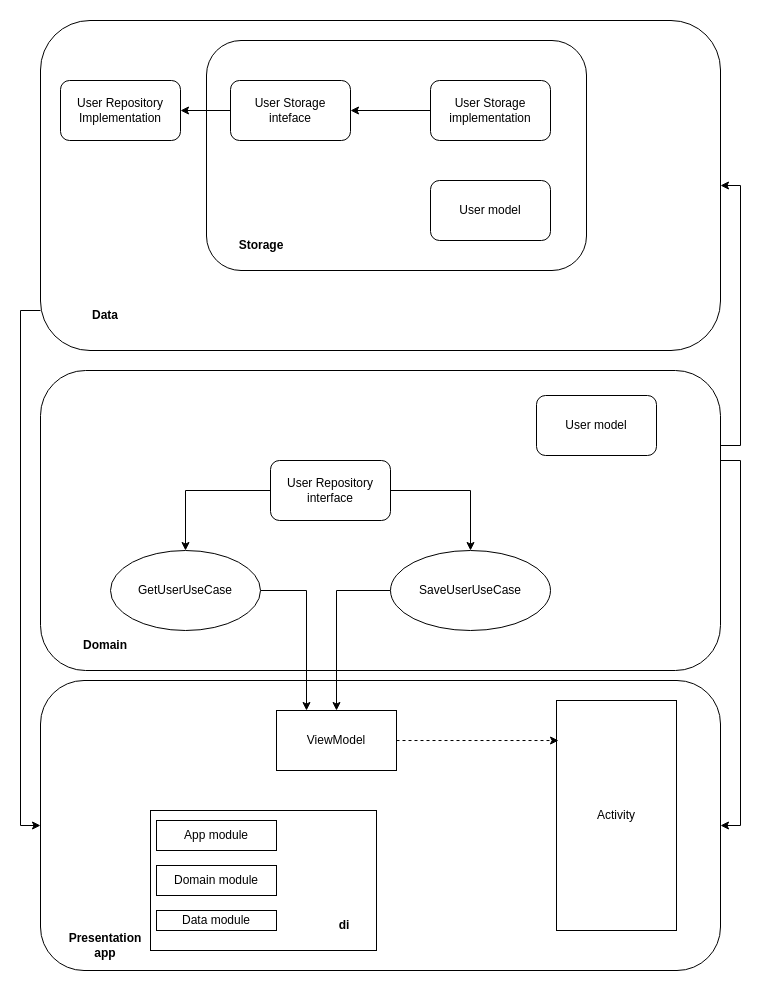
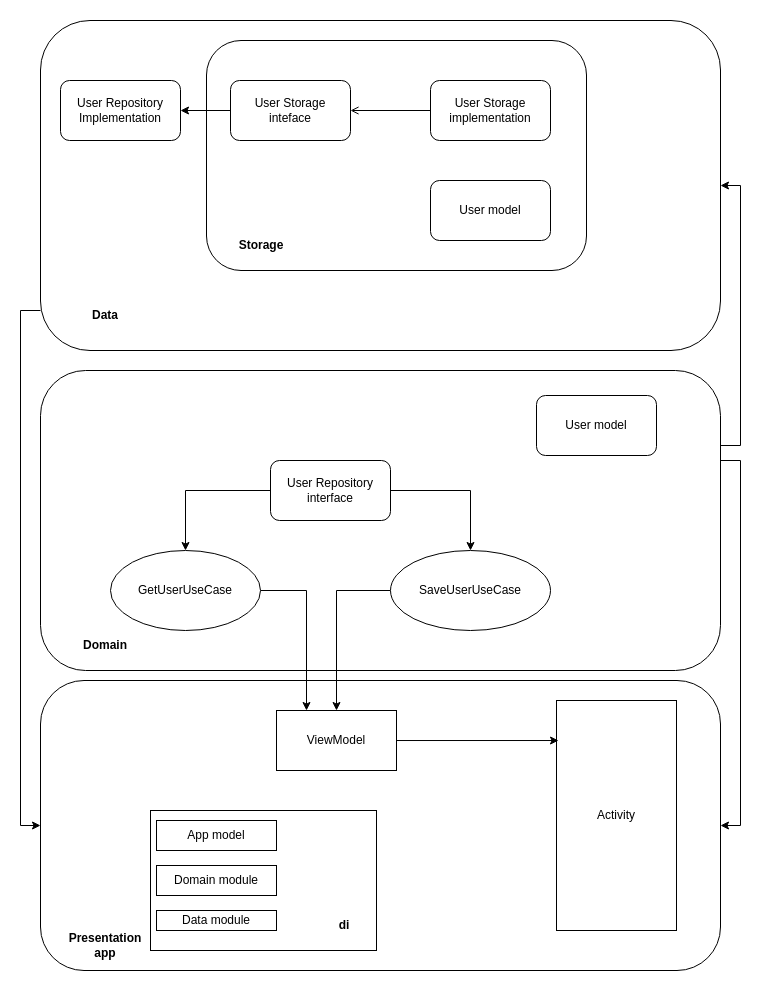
edge "User Storage implementation" -> "User Storage inteface": arrowhead classic -> open
edge "ViewModel" -> "Activity": style dashed -> solid
node "App module": label "App module" -> "App model"
